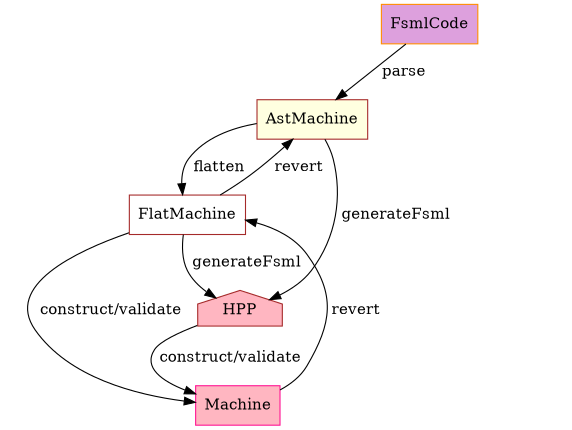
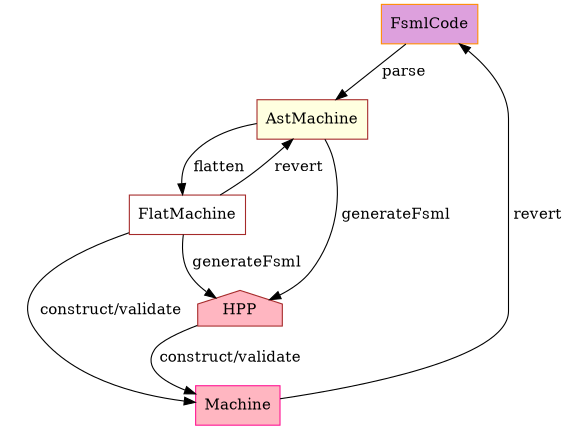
edge "Machine" -> "FlatMachine": now "Machine" -> "FsmlCode"
